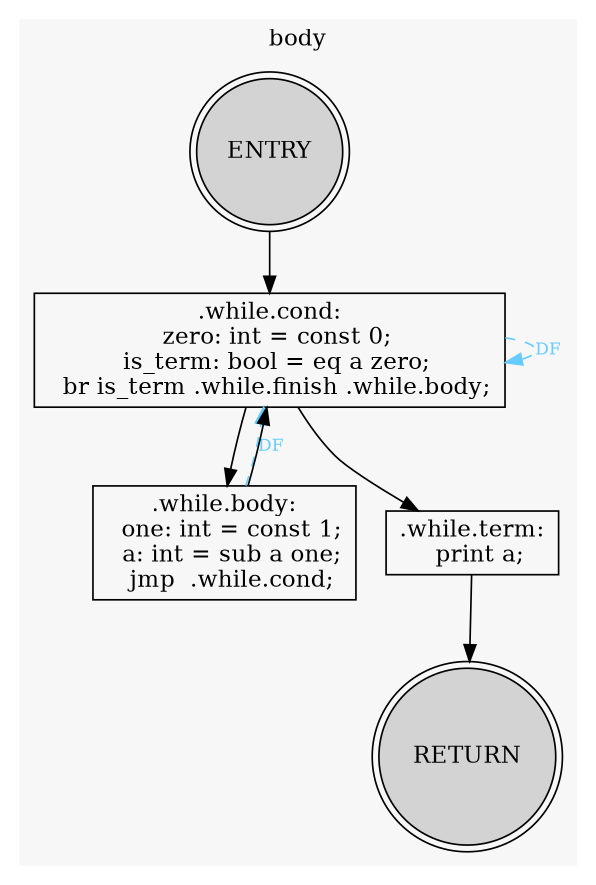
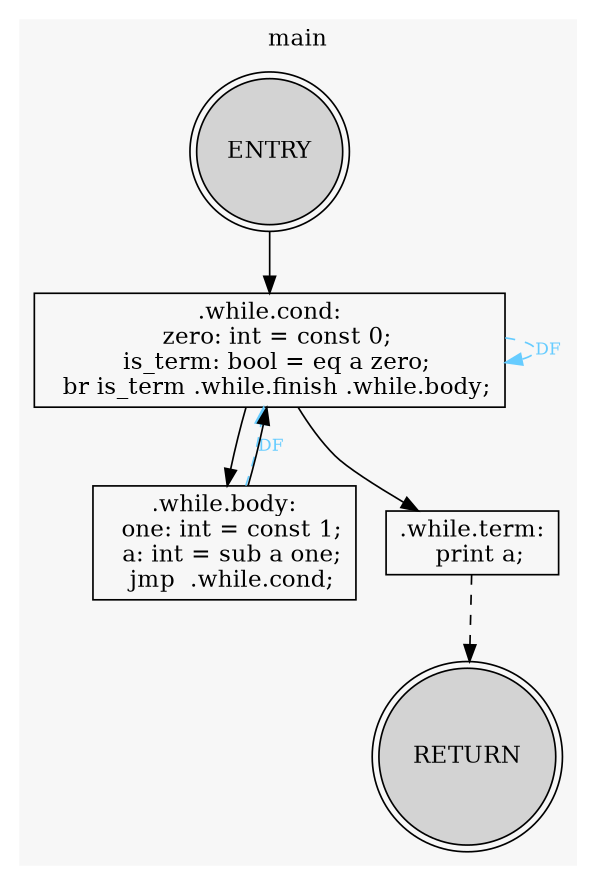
cluster "body": label "body" -> "main"
edge ".while.term: print a;" -> "RETURN": style solid -> dashed
